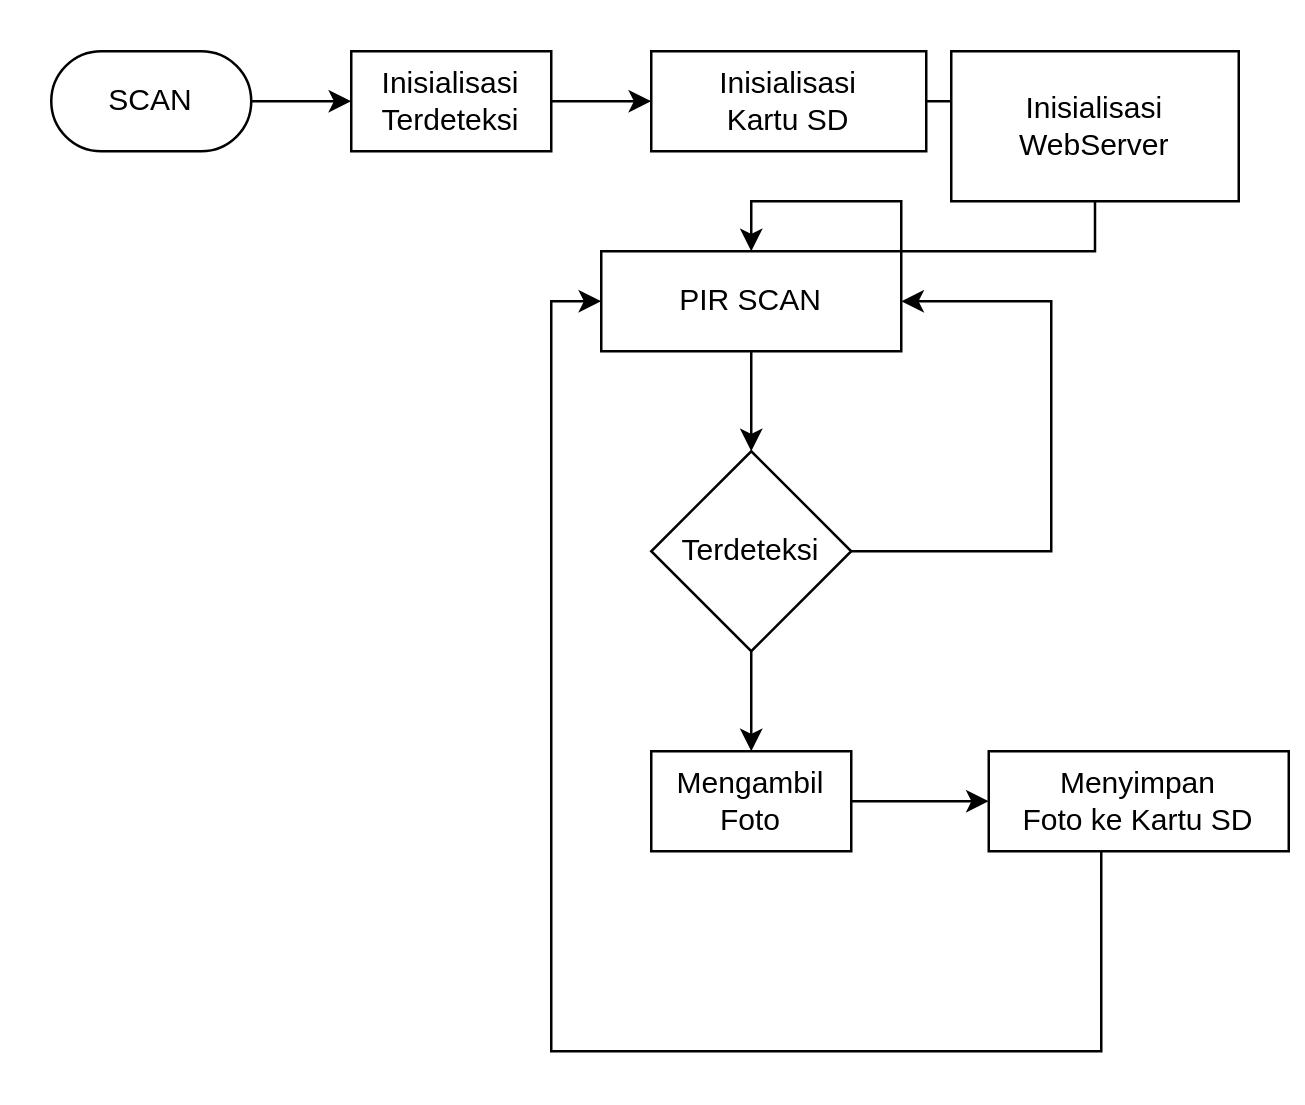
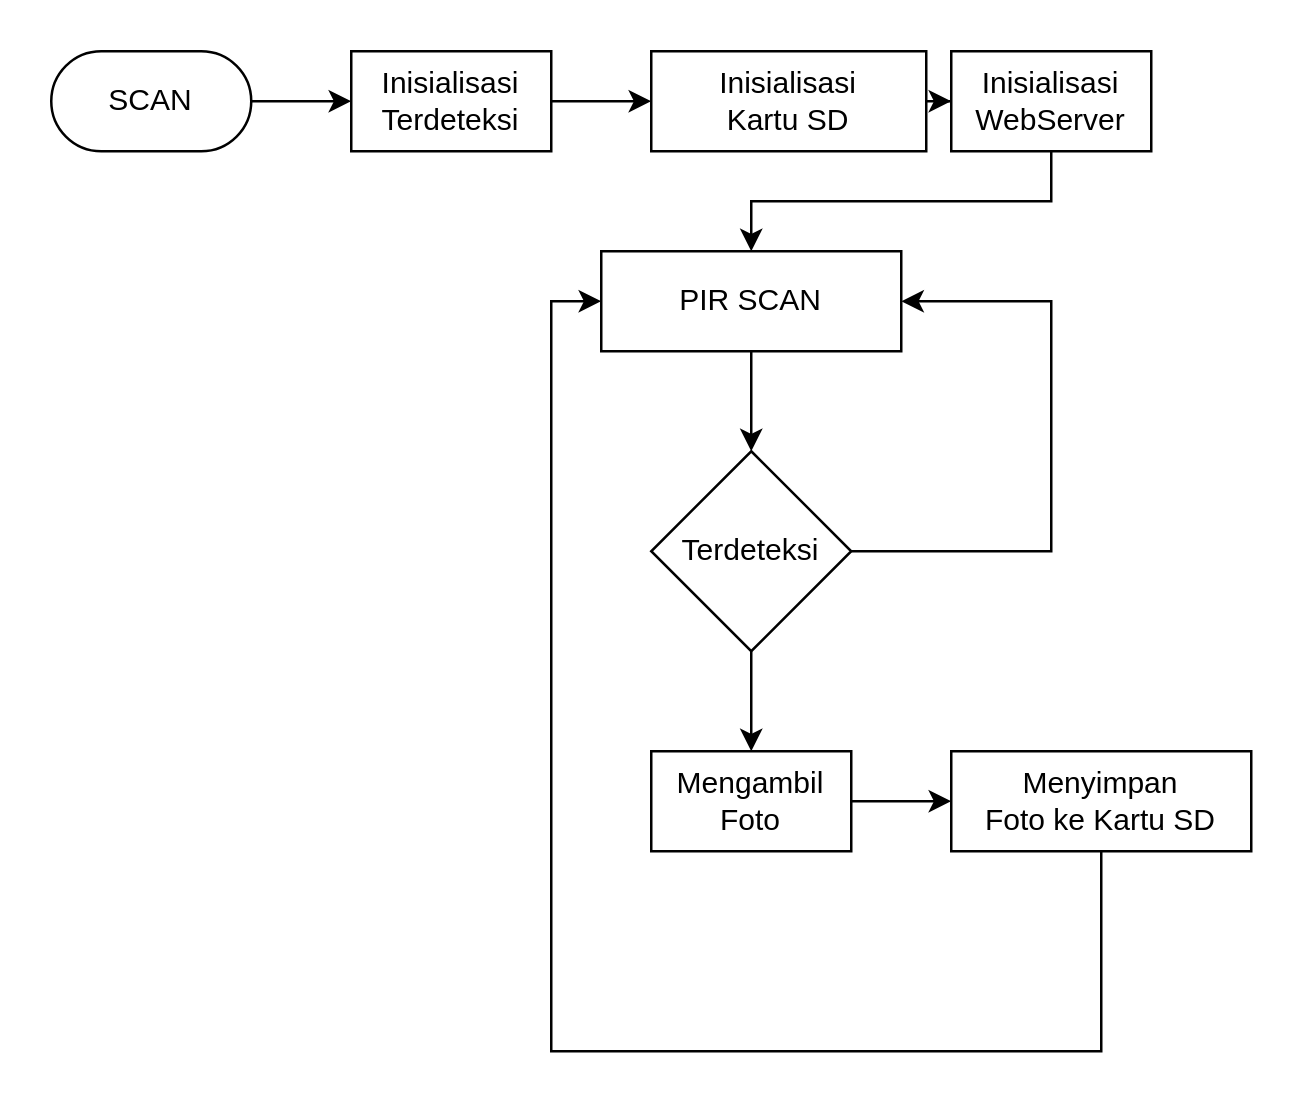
node "Inisialisasi WebServer": size 288x150 -> 200x100
node "Menyimpan Foto ke Kartu SD": moved (1139, 801) -> (1101, 801)
